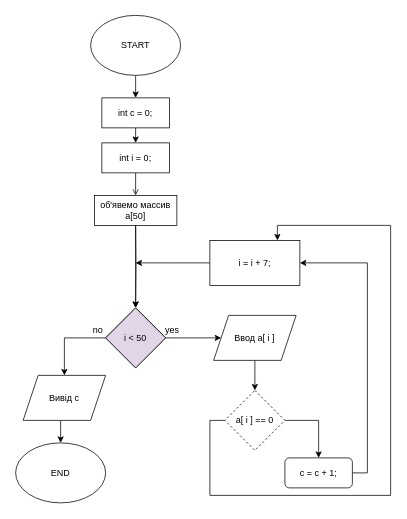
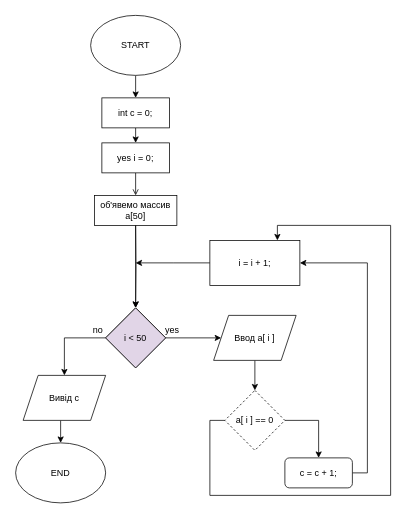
node "int i = 0;": label "int i = 0;" -> "yes i = 0;"
node "i = i + 7;": label "i = i + 7;" -> "i = i + 1;"
